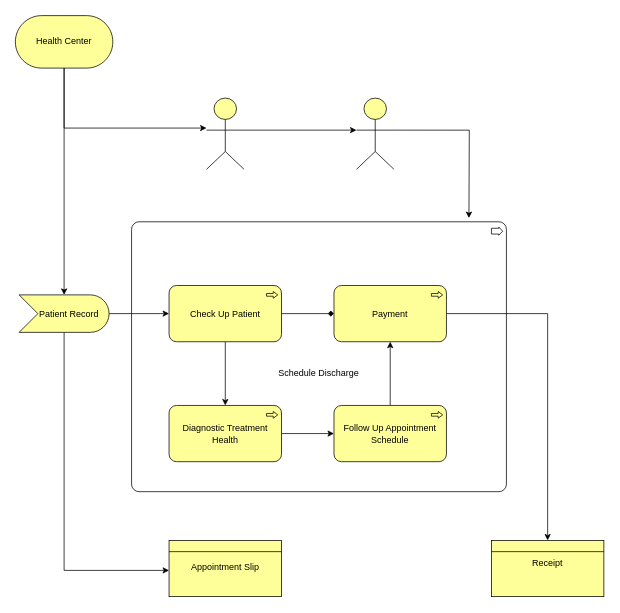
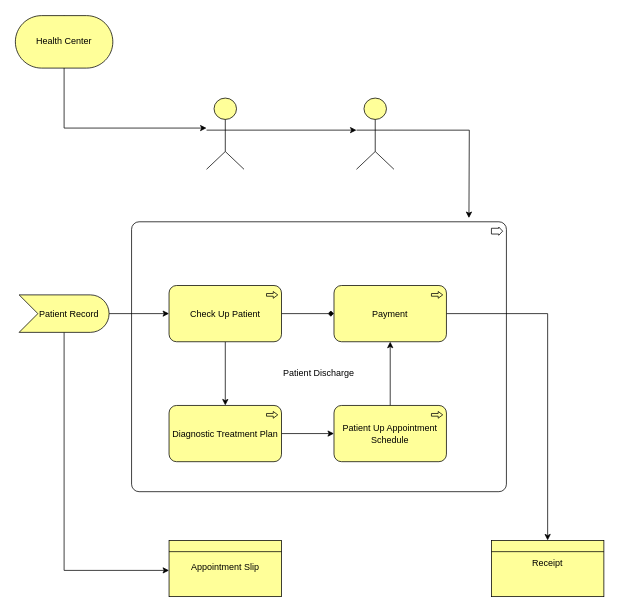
edge "Health Center" -> "Patient Record": removed
node "Schedule Discharge": label "Schedule Discharge" -> "Patient Discharge"
node "Diagnostic Treatment Health": label "Diagnostic Treatment Health" -> "Diagnostic Treatment Plan"
node "Follow Up Appointment Schedule": label "Follow Up Appointment Schedule" -> "Patient Up Appointment Schedule"
